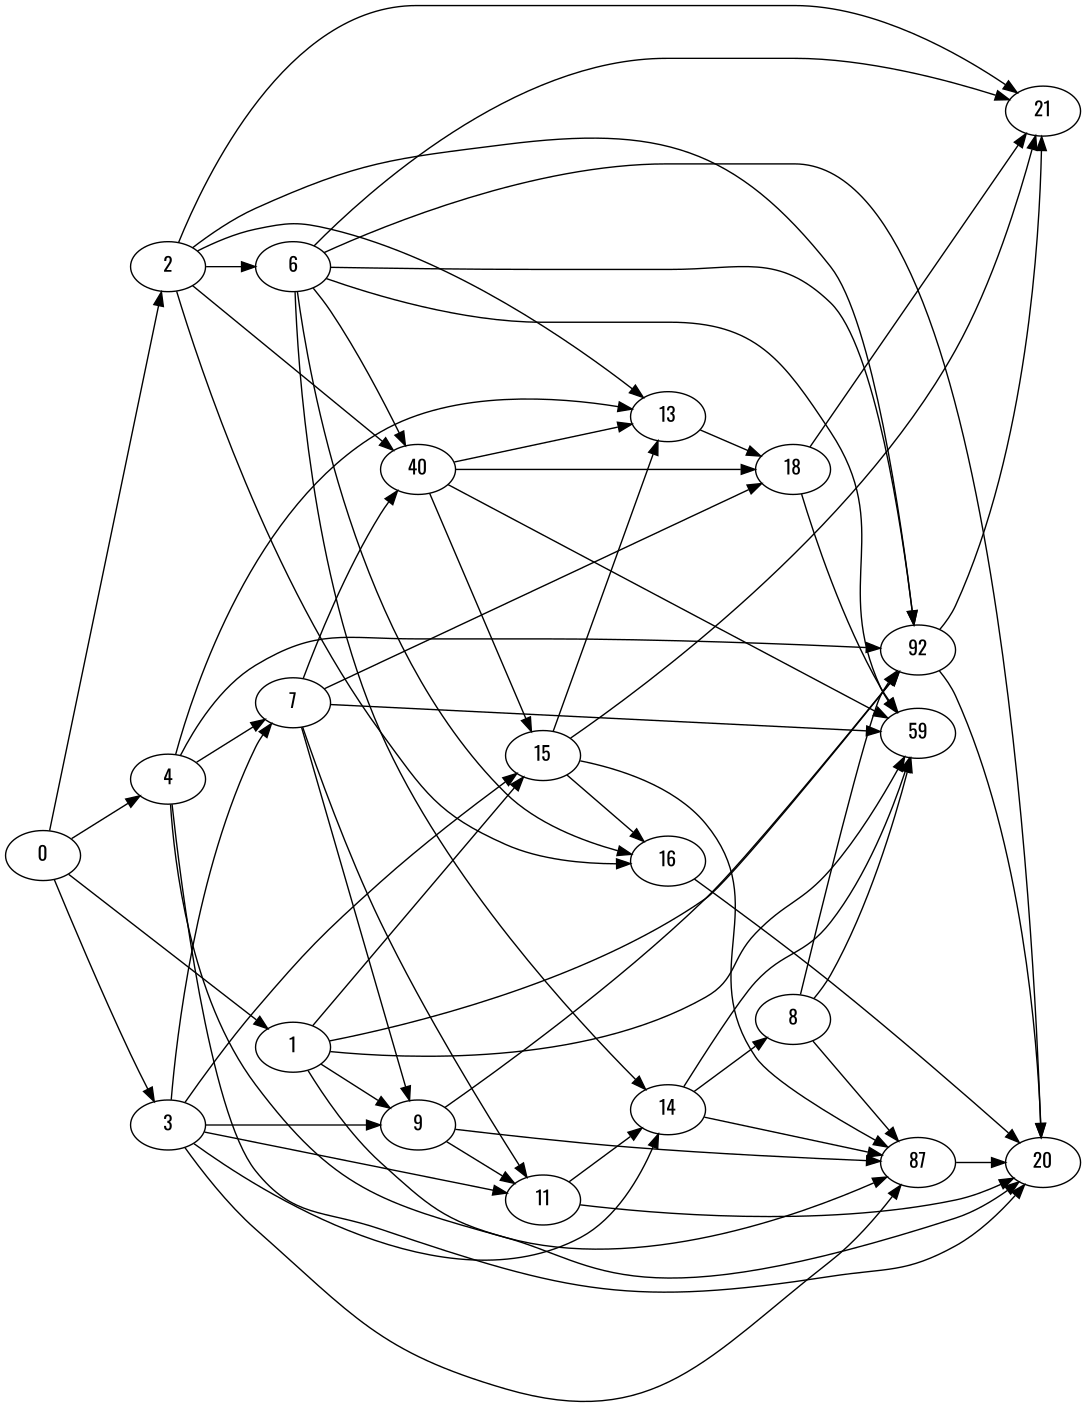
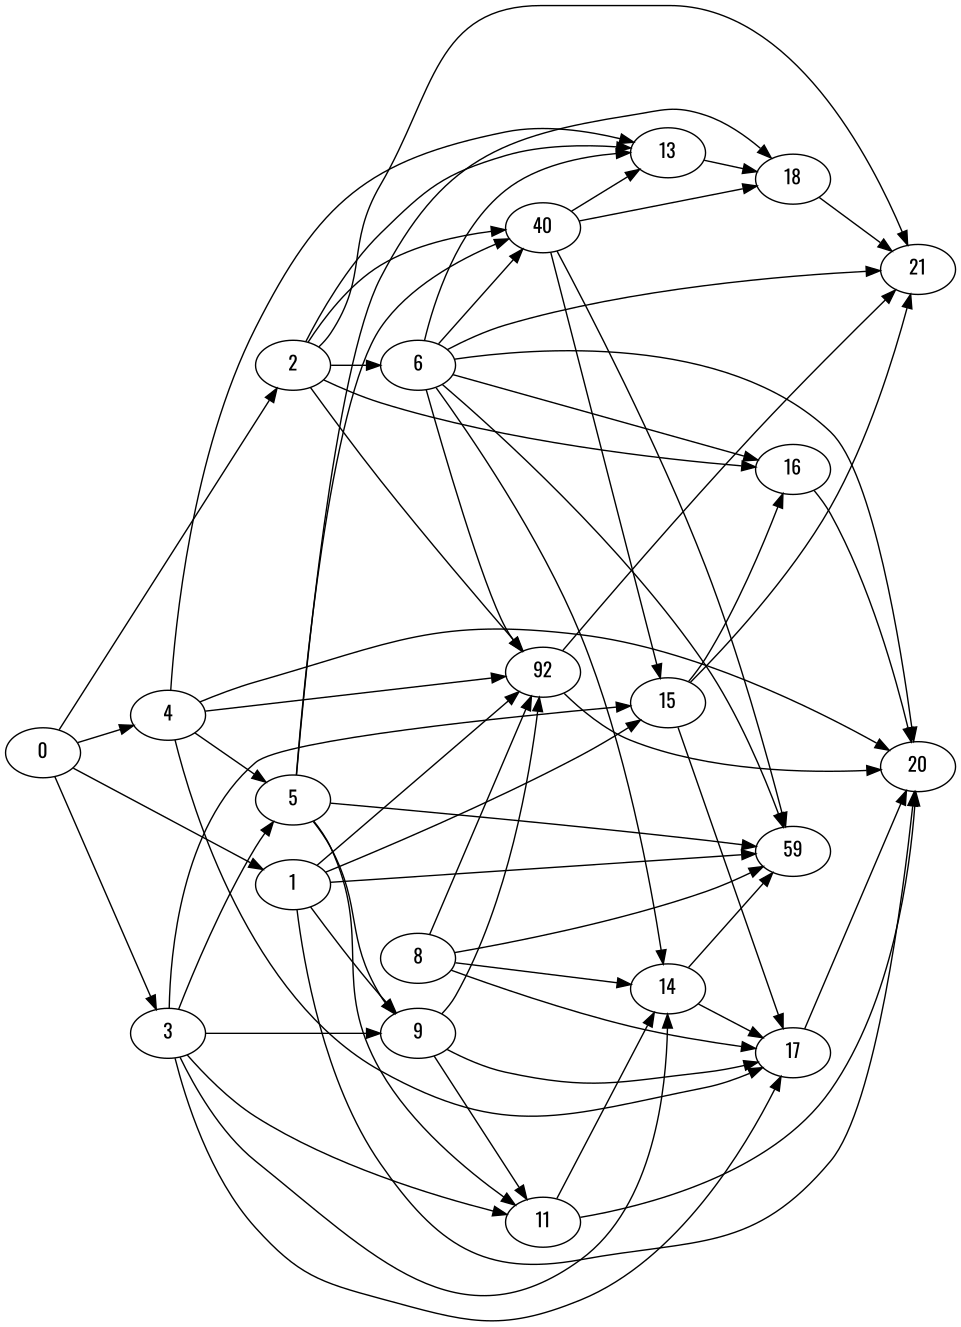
edge "15" -> "13": now "6" -> "13"
edge "18" -> "59": removed
node "7": label "7" -> "5"
edge "14" -> "8": reversed
node "87": label "87" -> "17"
